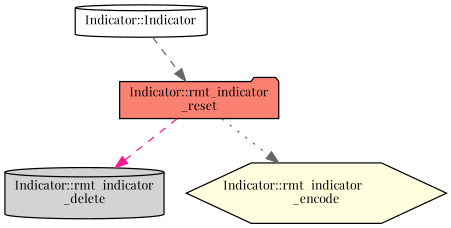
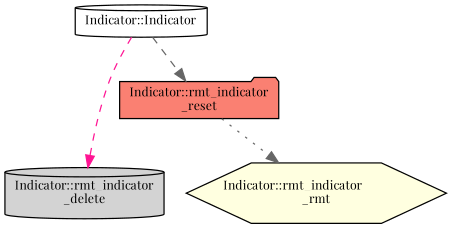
edge "Indicator::rmt_indicator _reset" -> "Indicator::rmt_indicator _delete": now "Indicator::Indicator" -> "Indicator::rmt_indicator _delete"
node "Indicator::rmt_indicator _encode": label "Indicator::rmt_indicator _encode" -> "Indicator::rmt_indicator _rmt"
